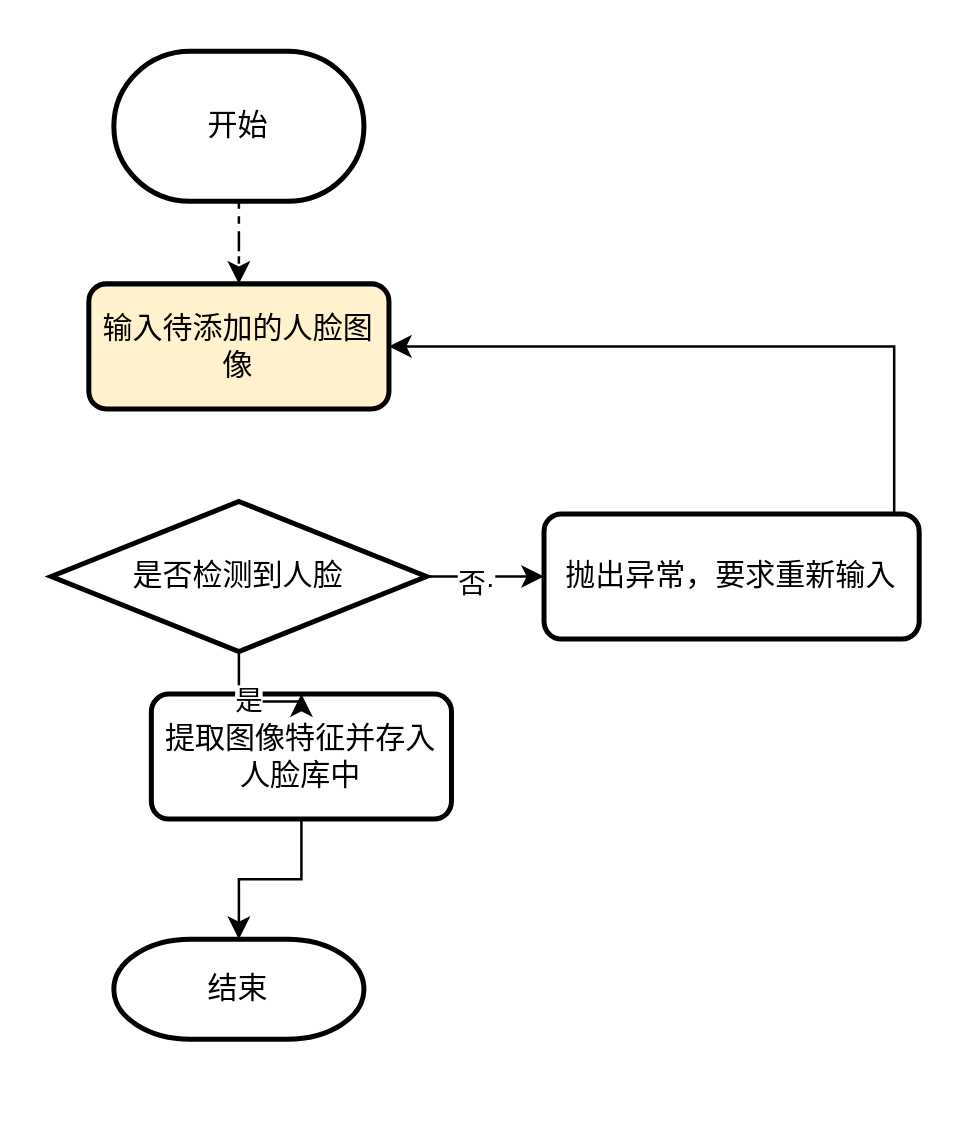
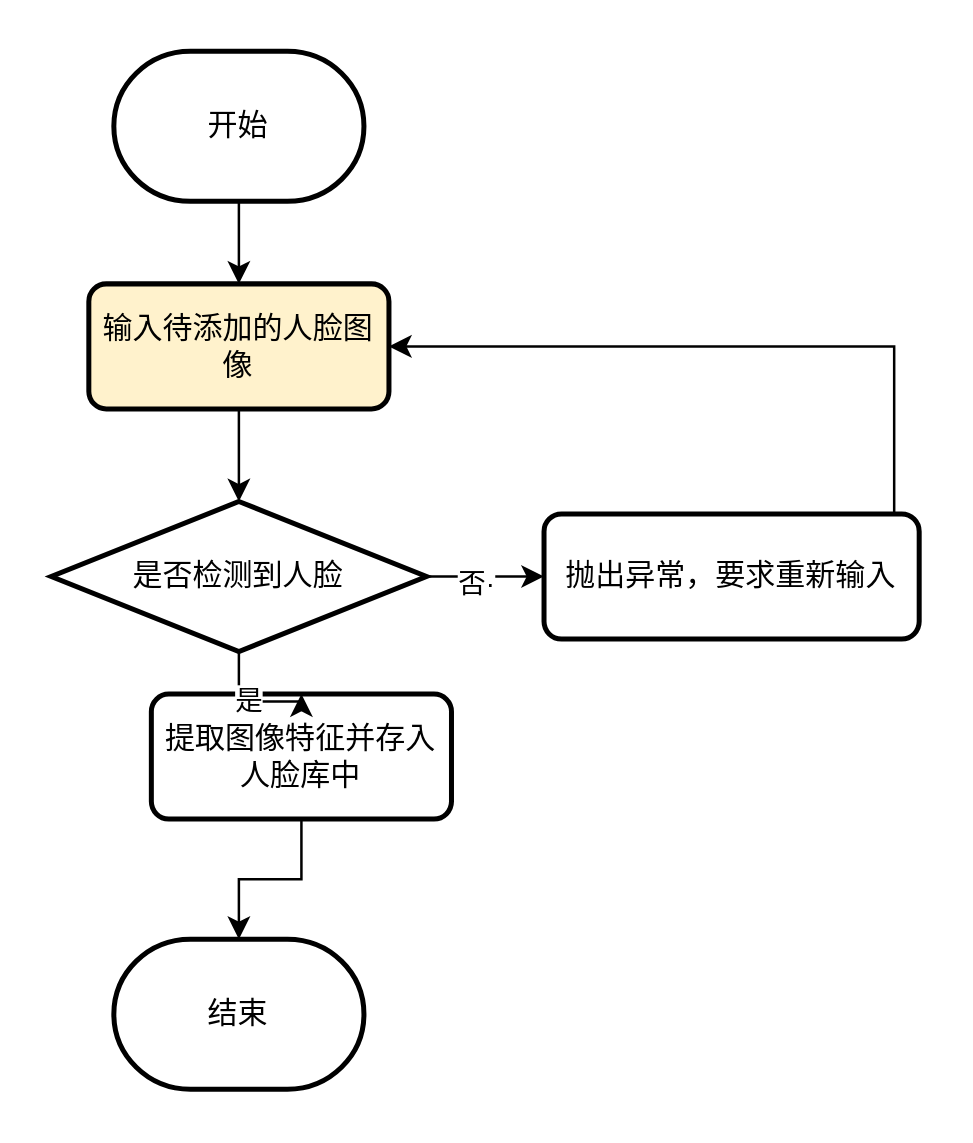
edge "开始" -> "输入待添加的人脸图像": style dashed -> solid
edge "输入待添加的人脸图像" -> "是否检测到人脸": added
node "结束": size 250x100 -> 250x150
